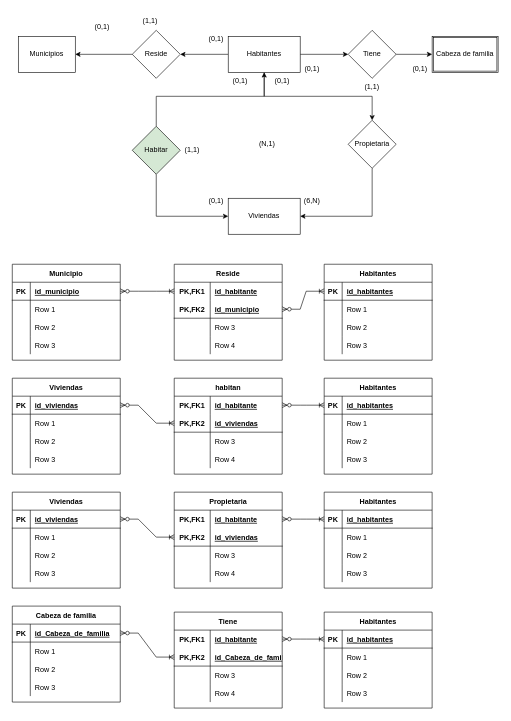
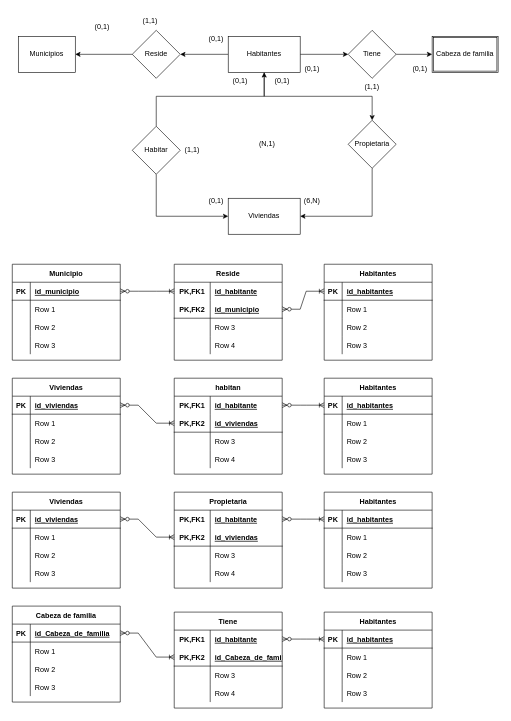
node "Habitar": fillcolor #d5e8d4 -> #ffffff
